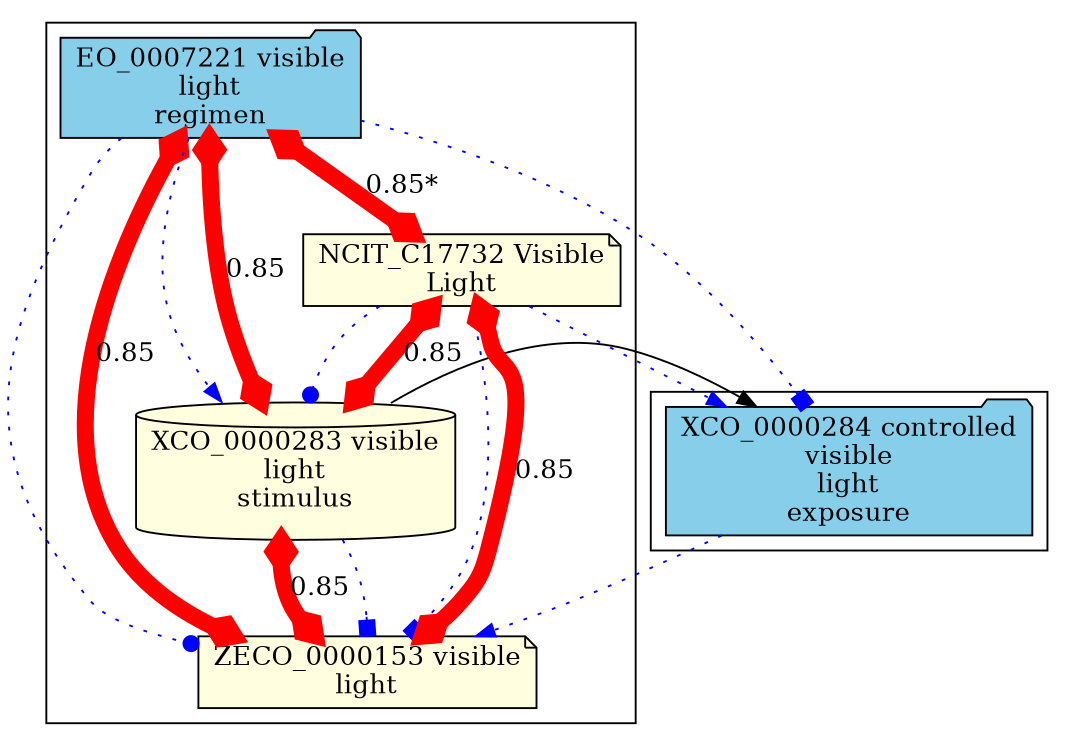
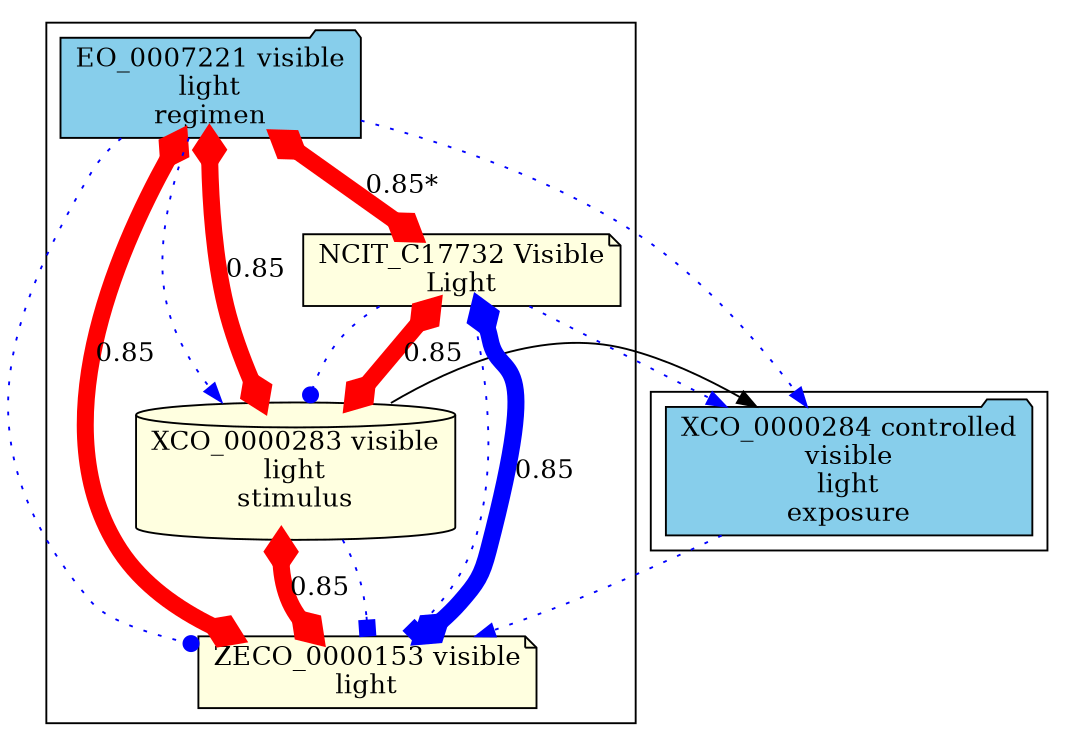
edge "EO_0007221 visible light regimen" -> "XCO_0000284 controlled visible light exposure": arrowhead box -> normal
edge "NCIT_C17732 Visible Light" -- "ZECO_0000153 visible light": color red -> blue
